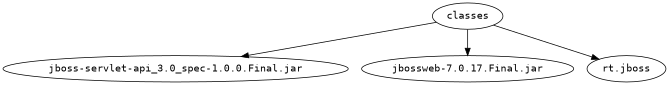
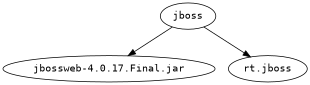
node "classes": label "classes" -> "jboss"
node "jboss-servlet-api_3.0_spec-1.0.0.Final.jar": removed
node "jbossweb-7.0.17.Final.jar": label "jbossweb-7.0.17.Final.jar" -> "jbossweb-4.0.17.Final.jar"
